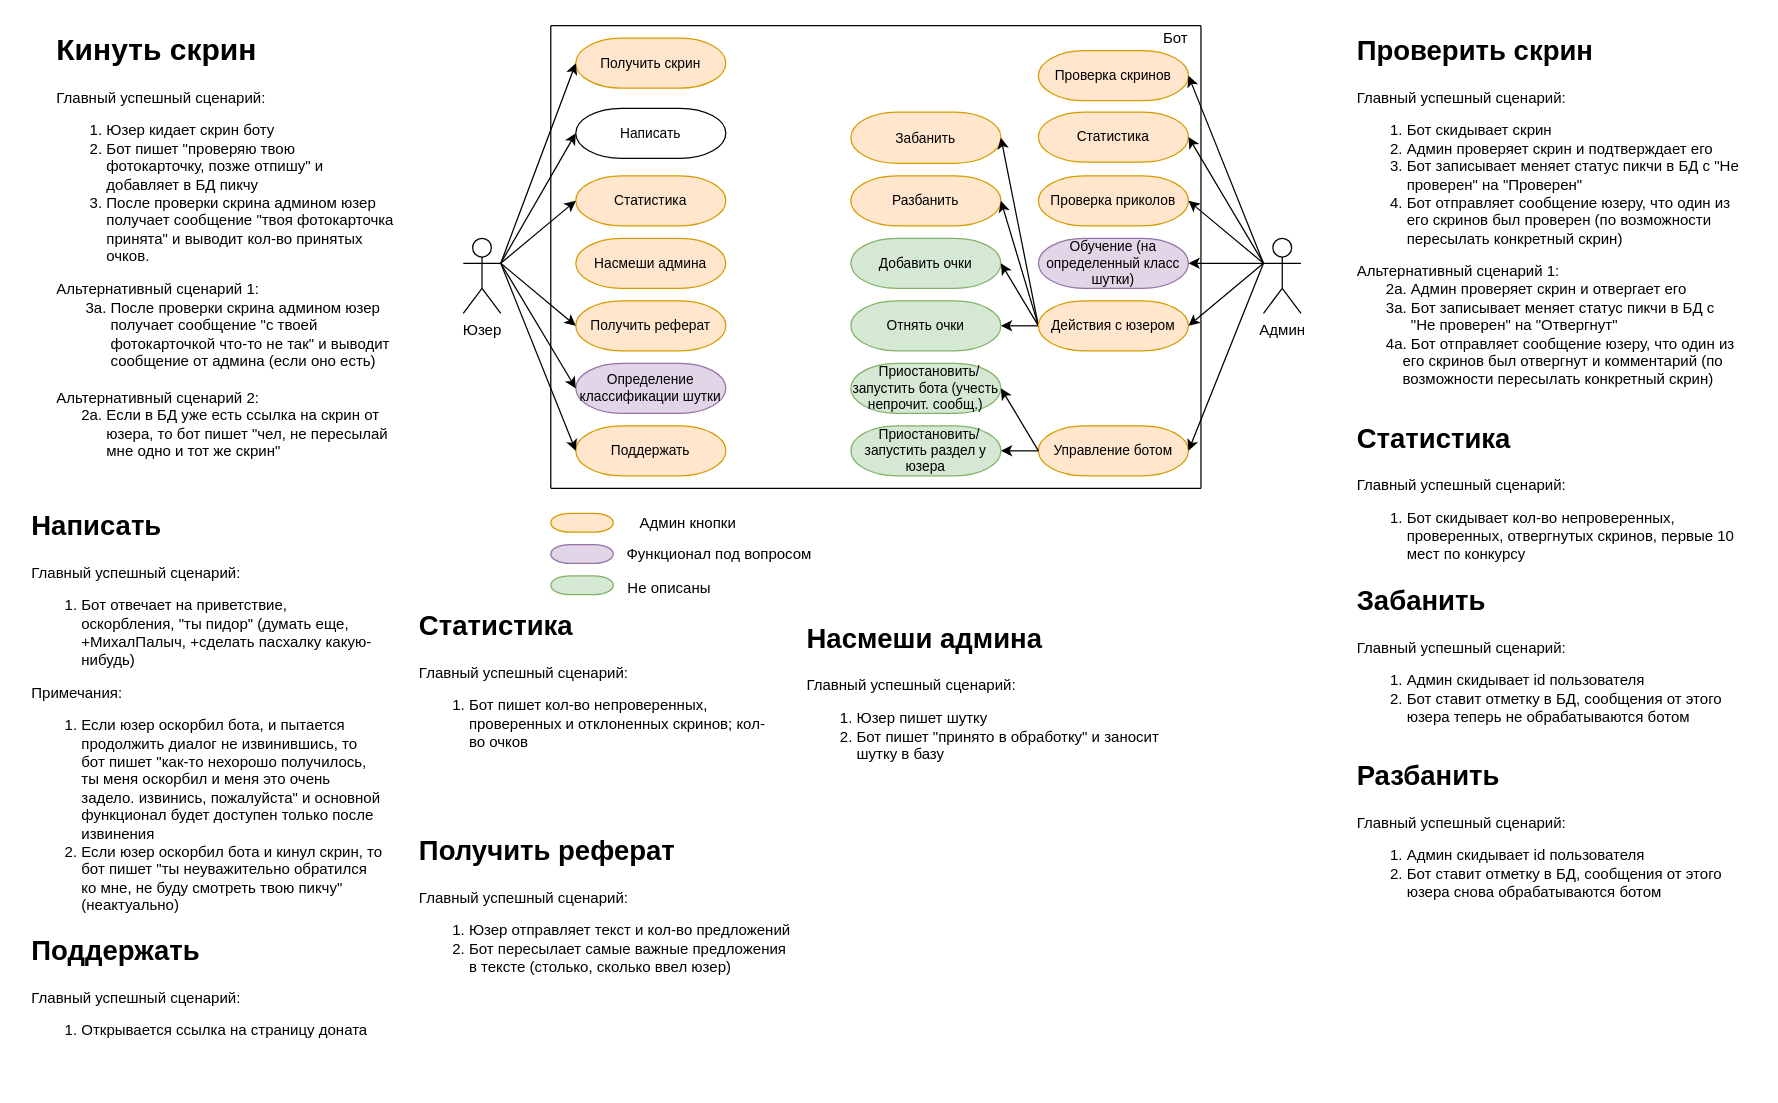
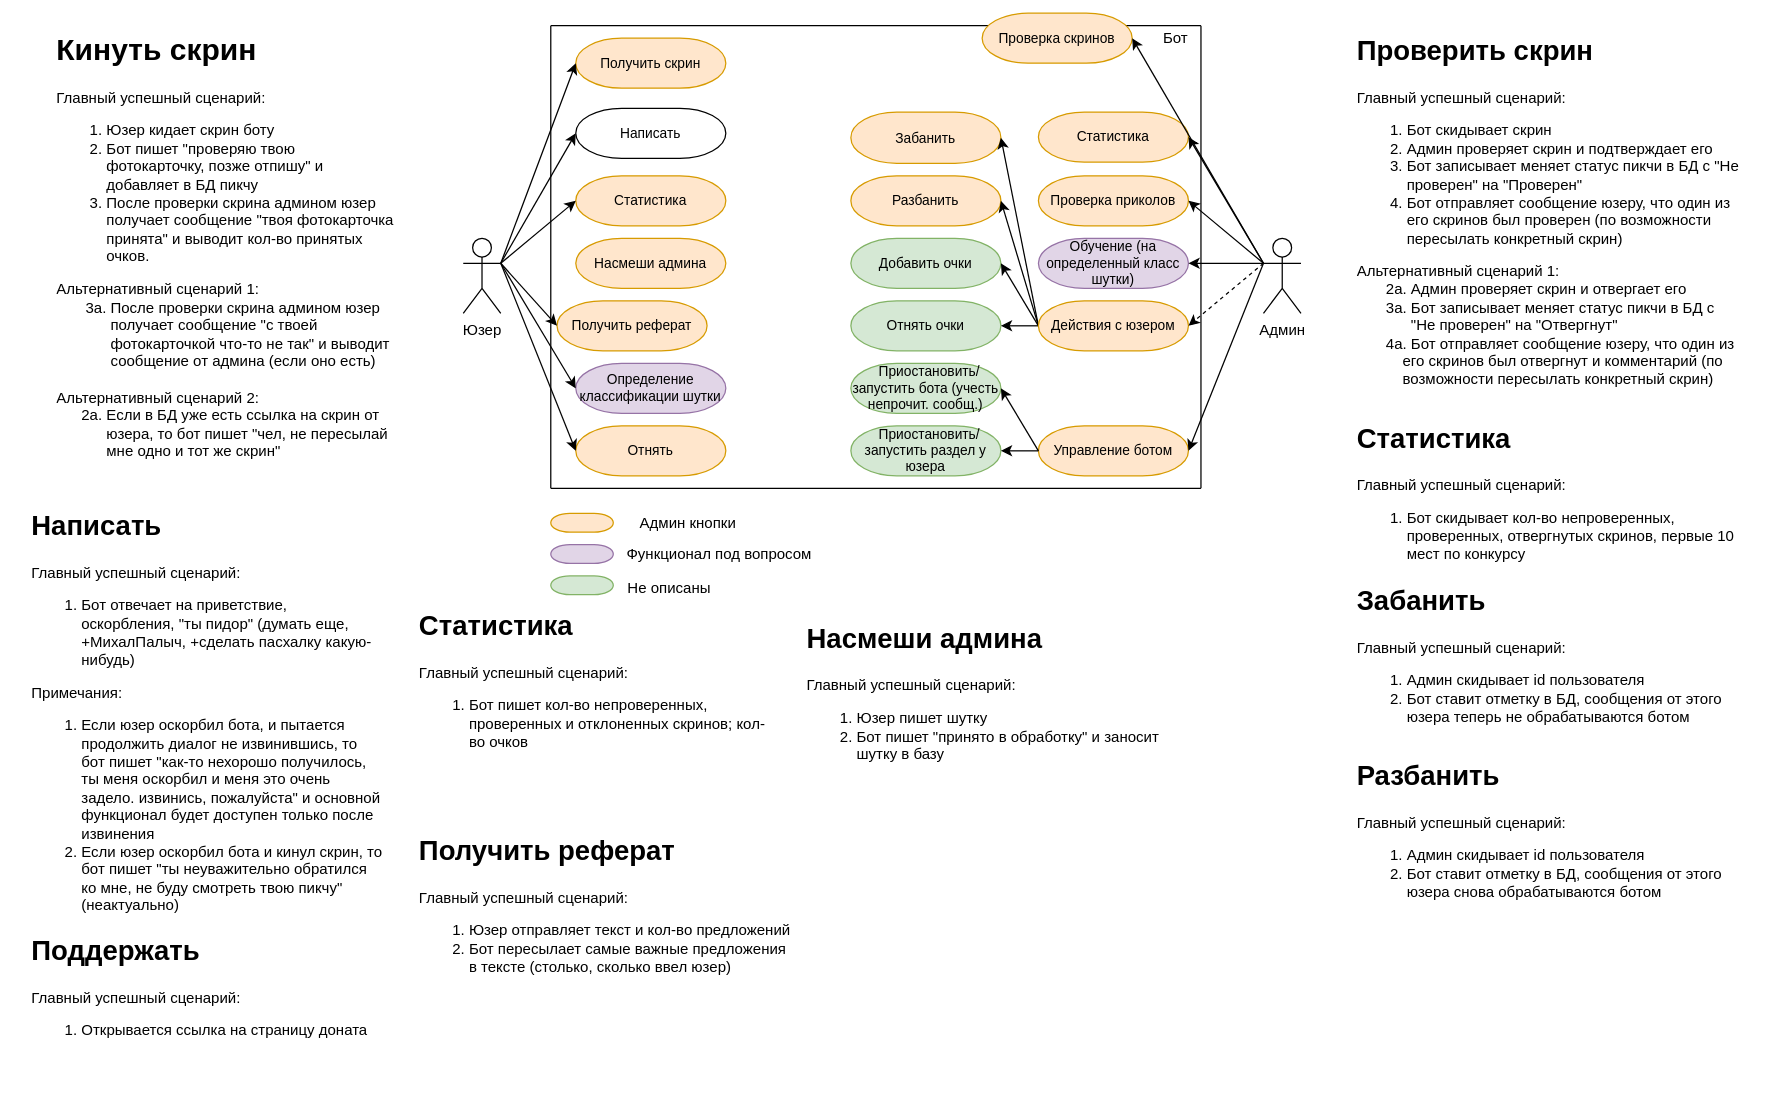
node "Проверка скринов": moved (1113, 76) -> (1057, 38)
edge "Админ" -> "Действия с юзером": style solid -> dashed
node "Получить реферат": moved (651, 326) -> (632, 326)
node "Поддержать": label "Поддержать" -> "Отнять"
